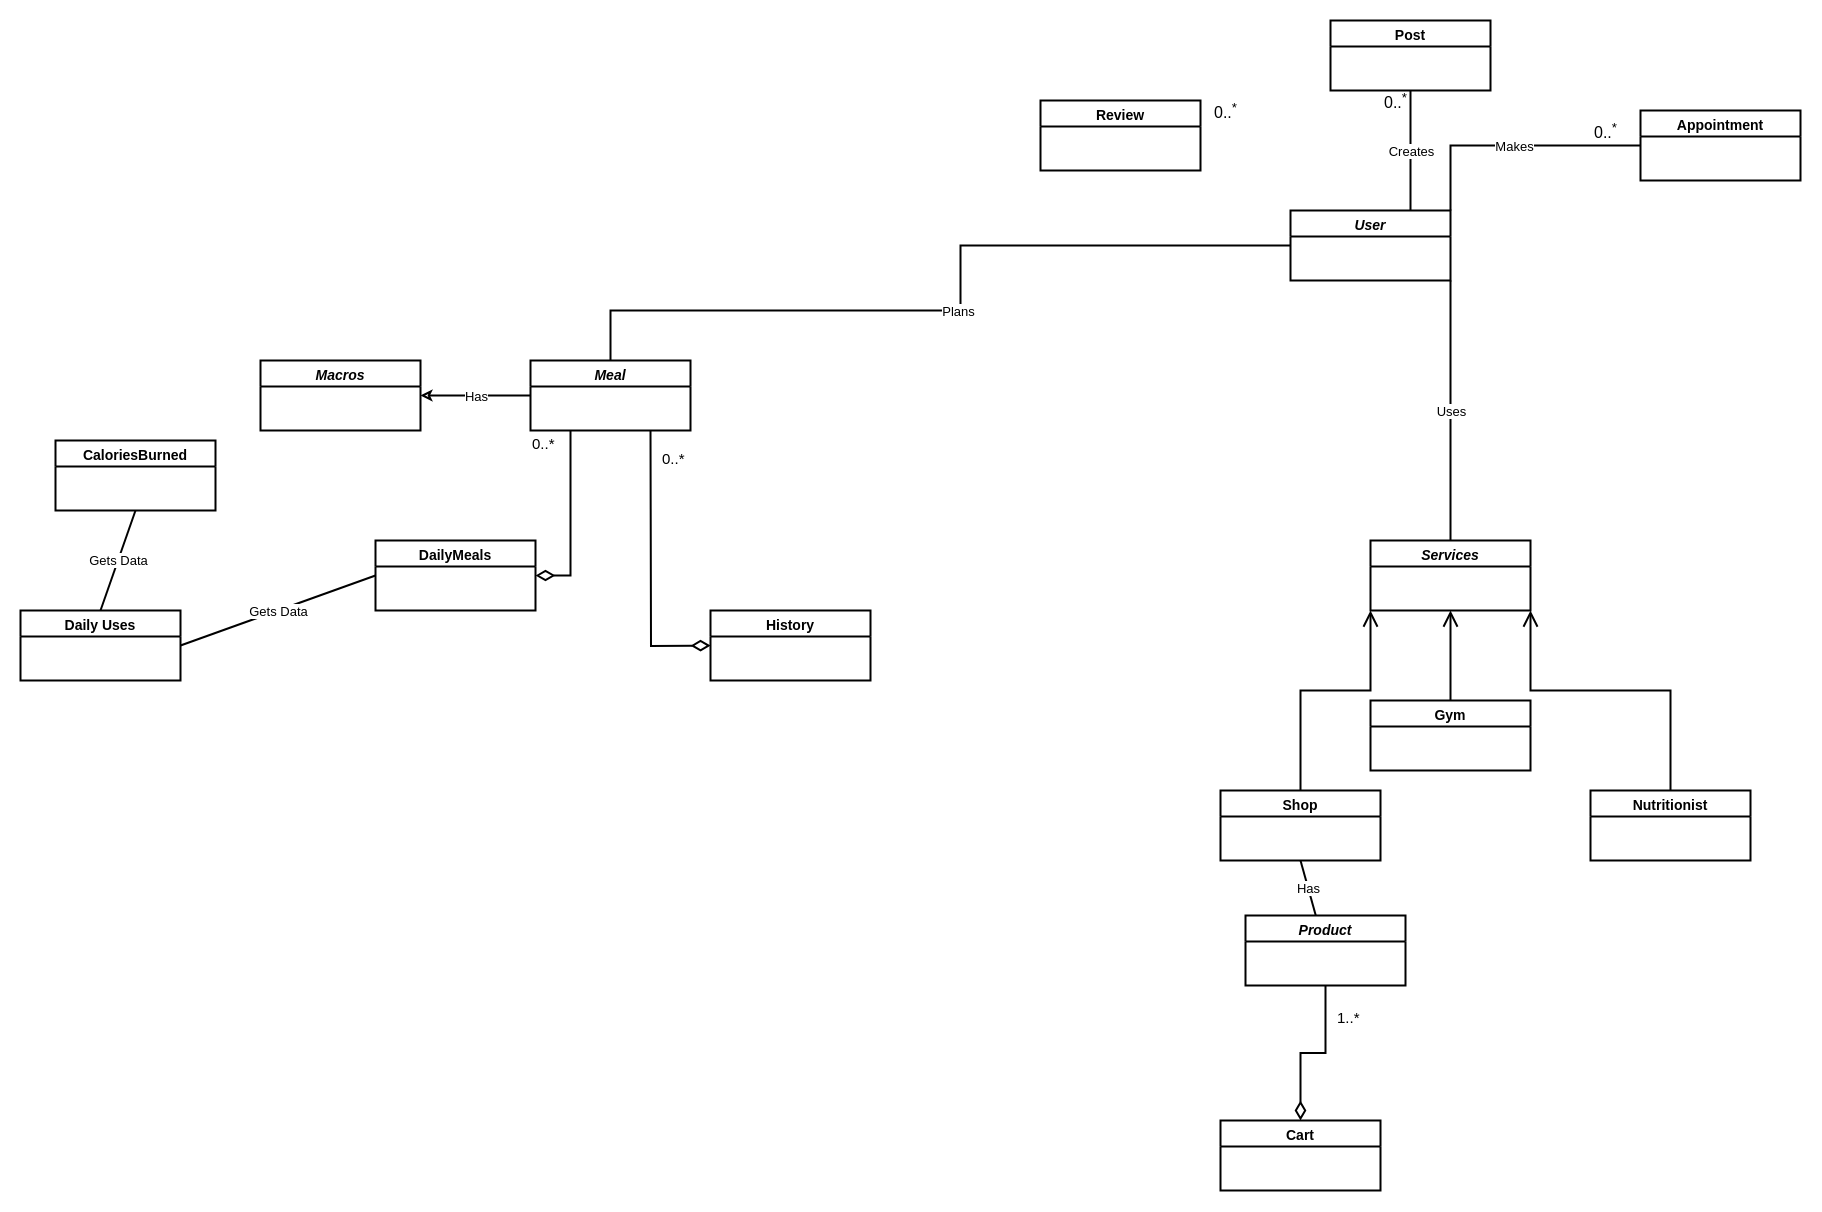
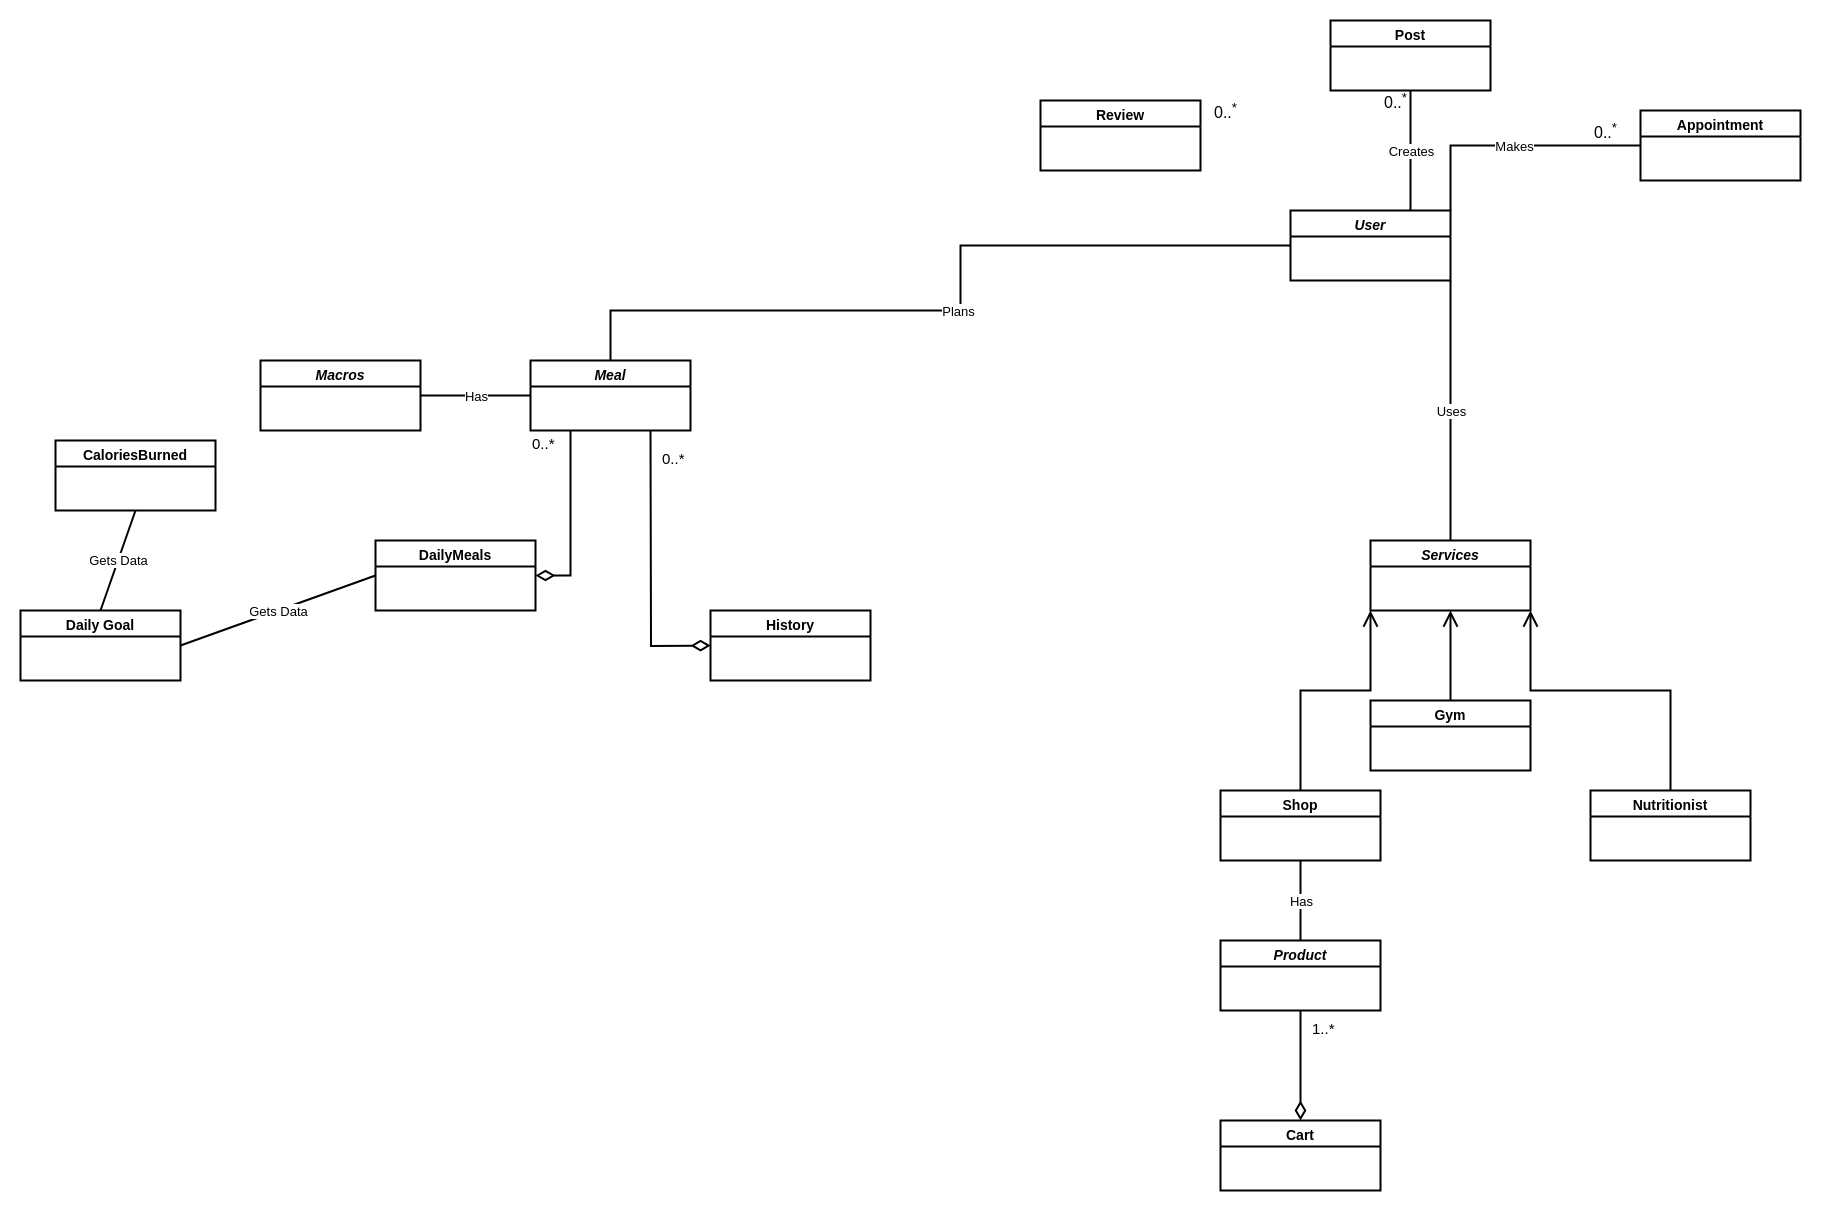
edge "Meal" -> "Macros": arrowhead classic -> none
node "Daily Uses": label "Daily Uses" -> "Daily Goal"
node "Product": moved (1326, 951) -> (1301, 976)
